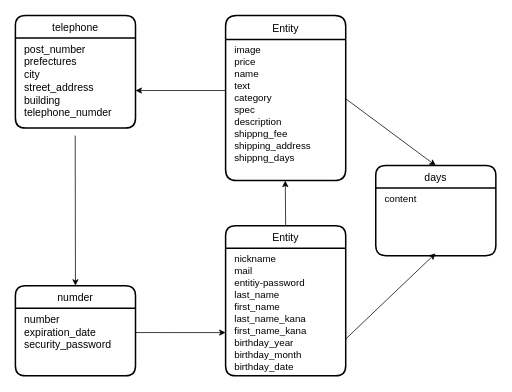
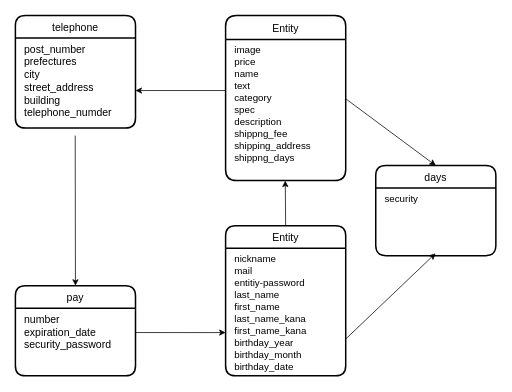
node "content": label "content" -> "security"
node "numder": label "numder" -> "pay"
